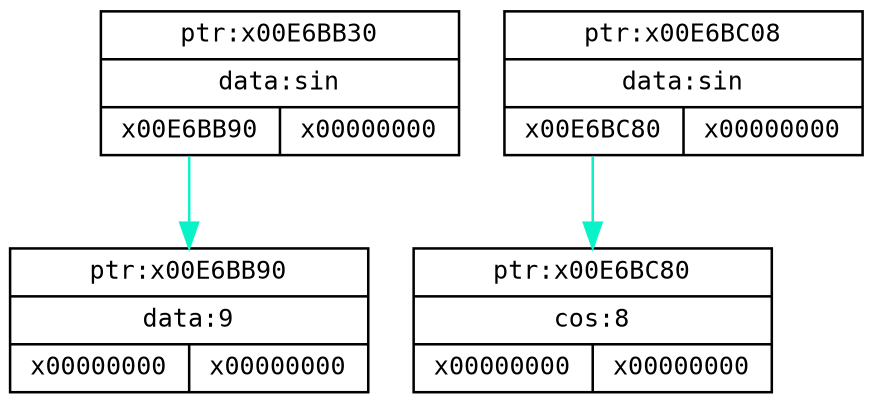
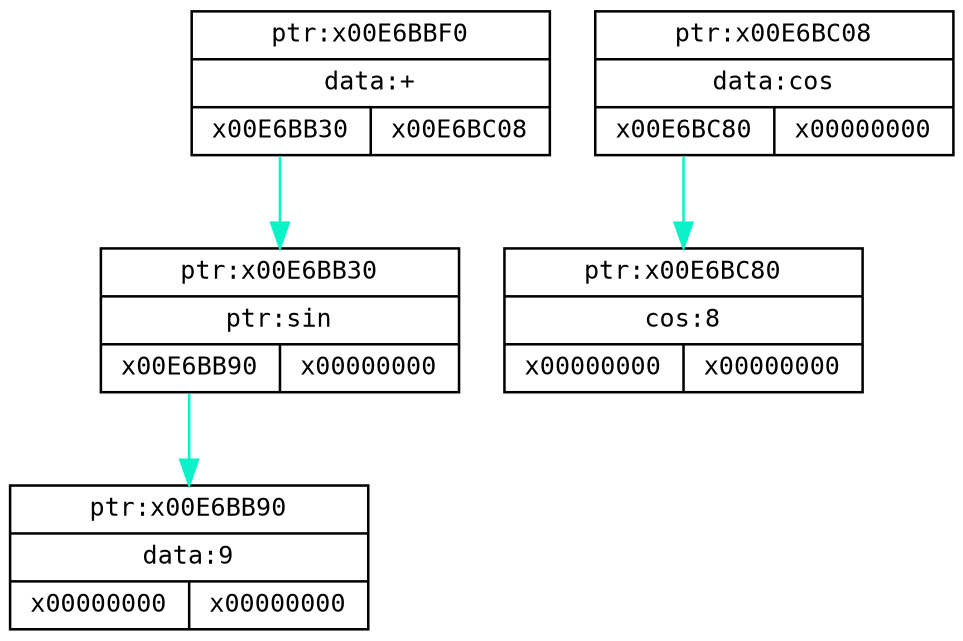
node "ptr:x00E6BB30": text "data:sin" -> "ptr:sin"
node "ptr:x00E6BC08": text "data:sin" -> "data:cos"
node "ptr:x00E6BBF0": added
